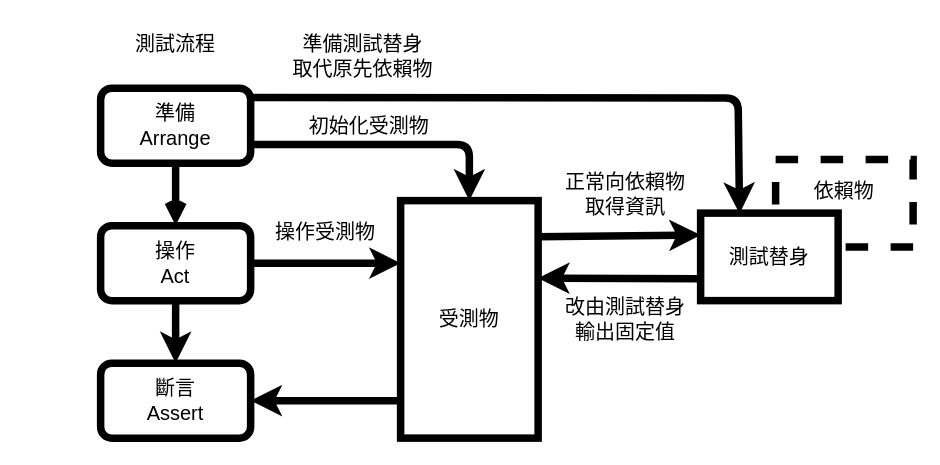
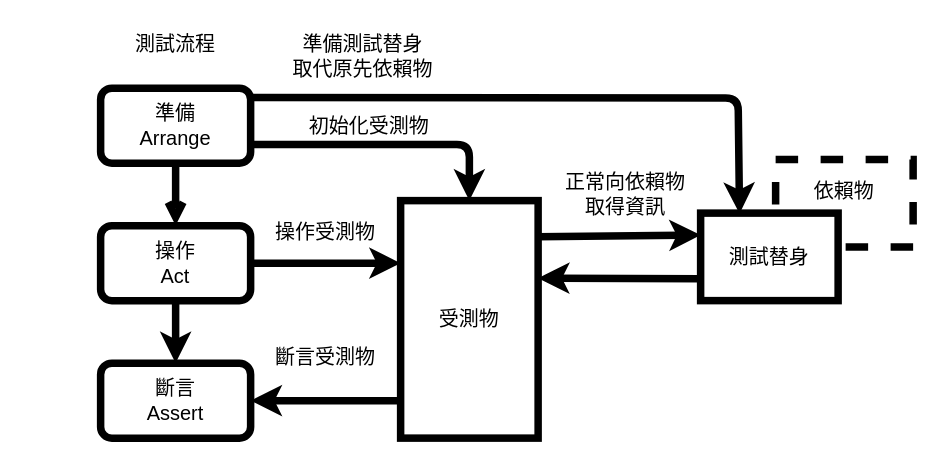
node "改由測試替身 輸出固定值": removed
node "斷言受測物": added
